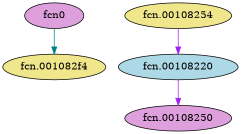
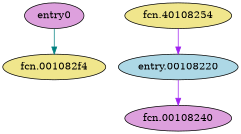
node "fcn0": label "fcn0" -> "entry0"
node "fcn.00108254": label "fcn.00108254" -> "fcn.40108254"
node "fcn.00108220": label "fcn.00108220" -> "entry.00108220"
node "fcn.00108250": label "fcn.00108250" -> "fcn.00108240"
